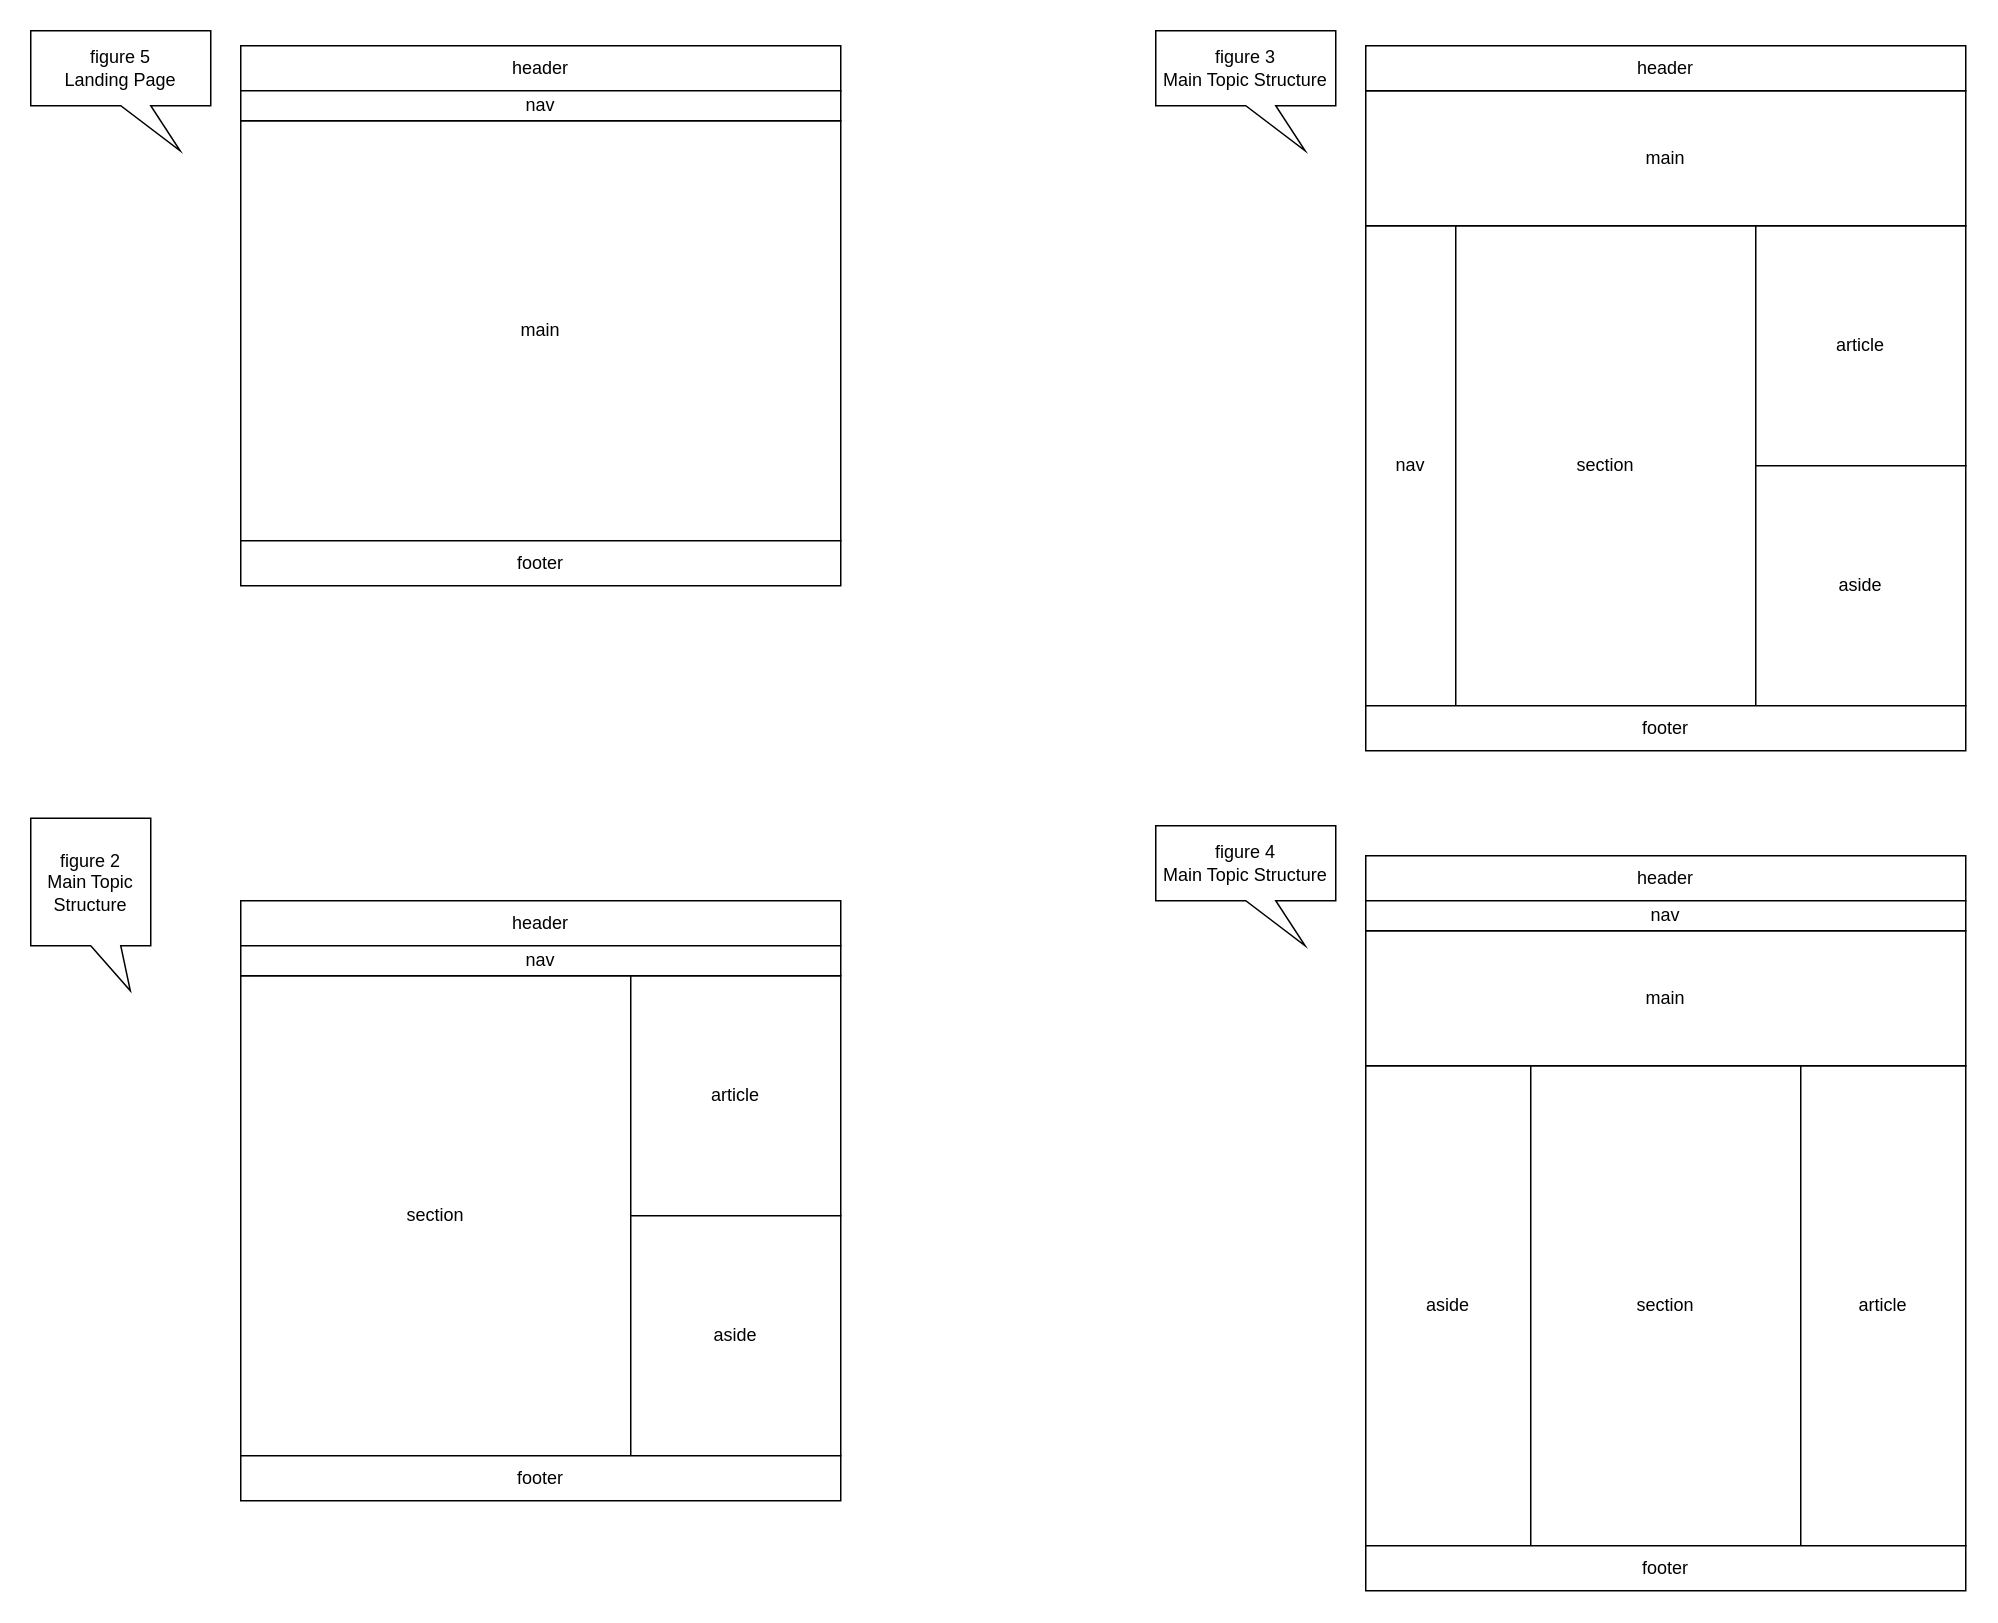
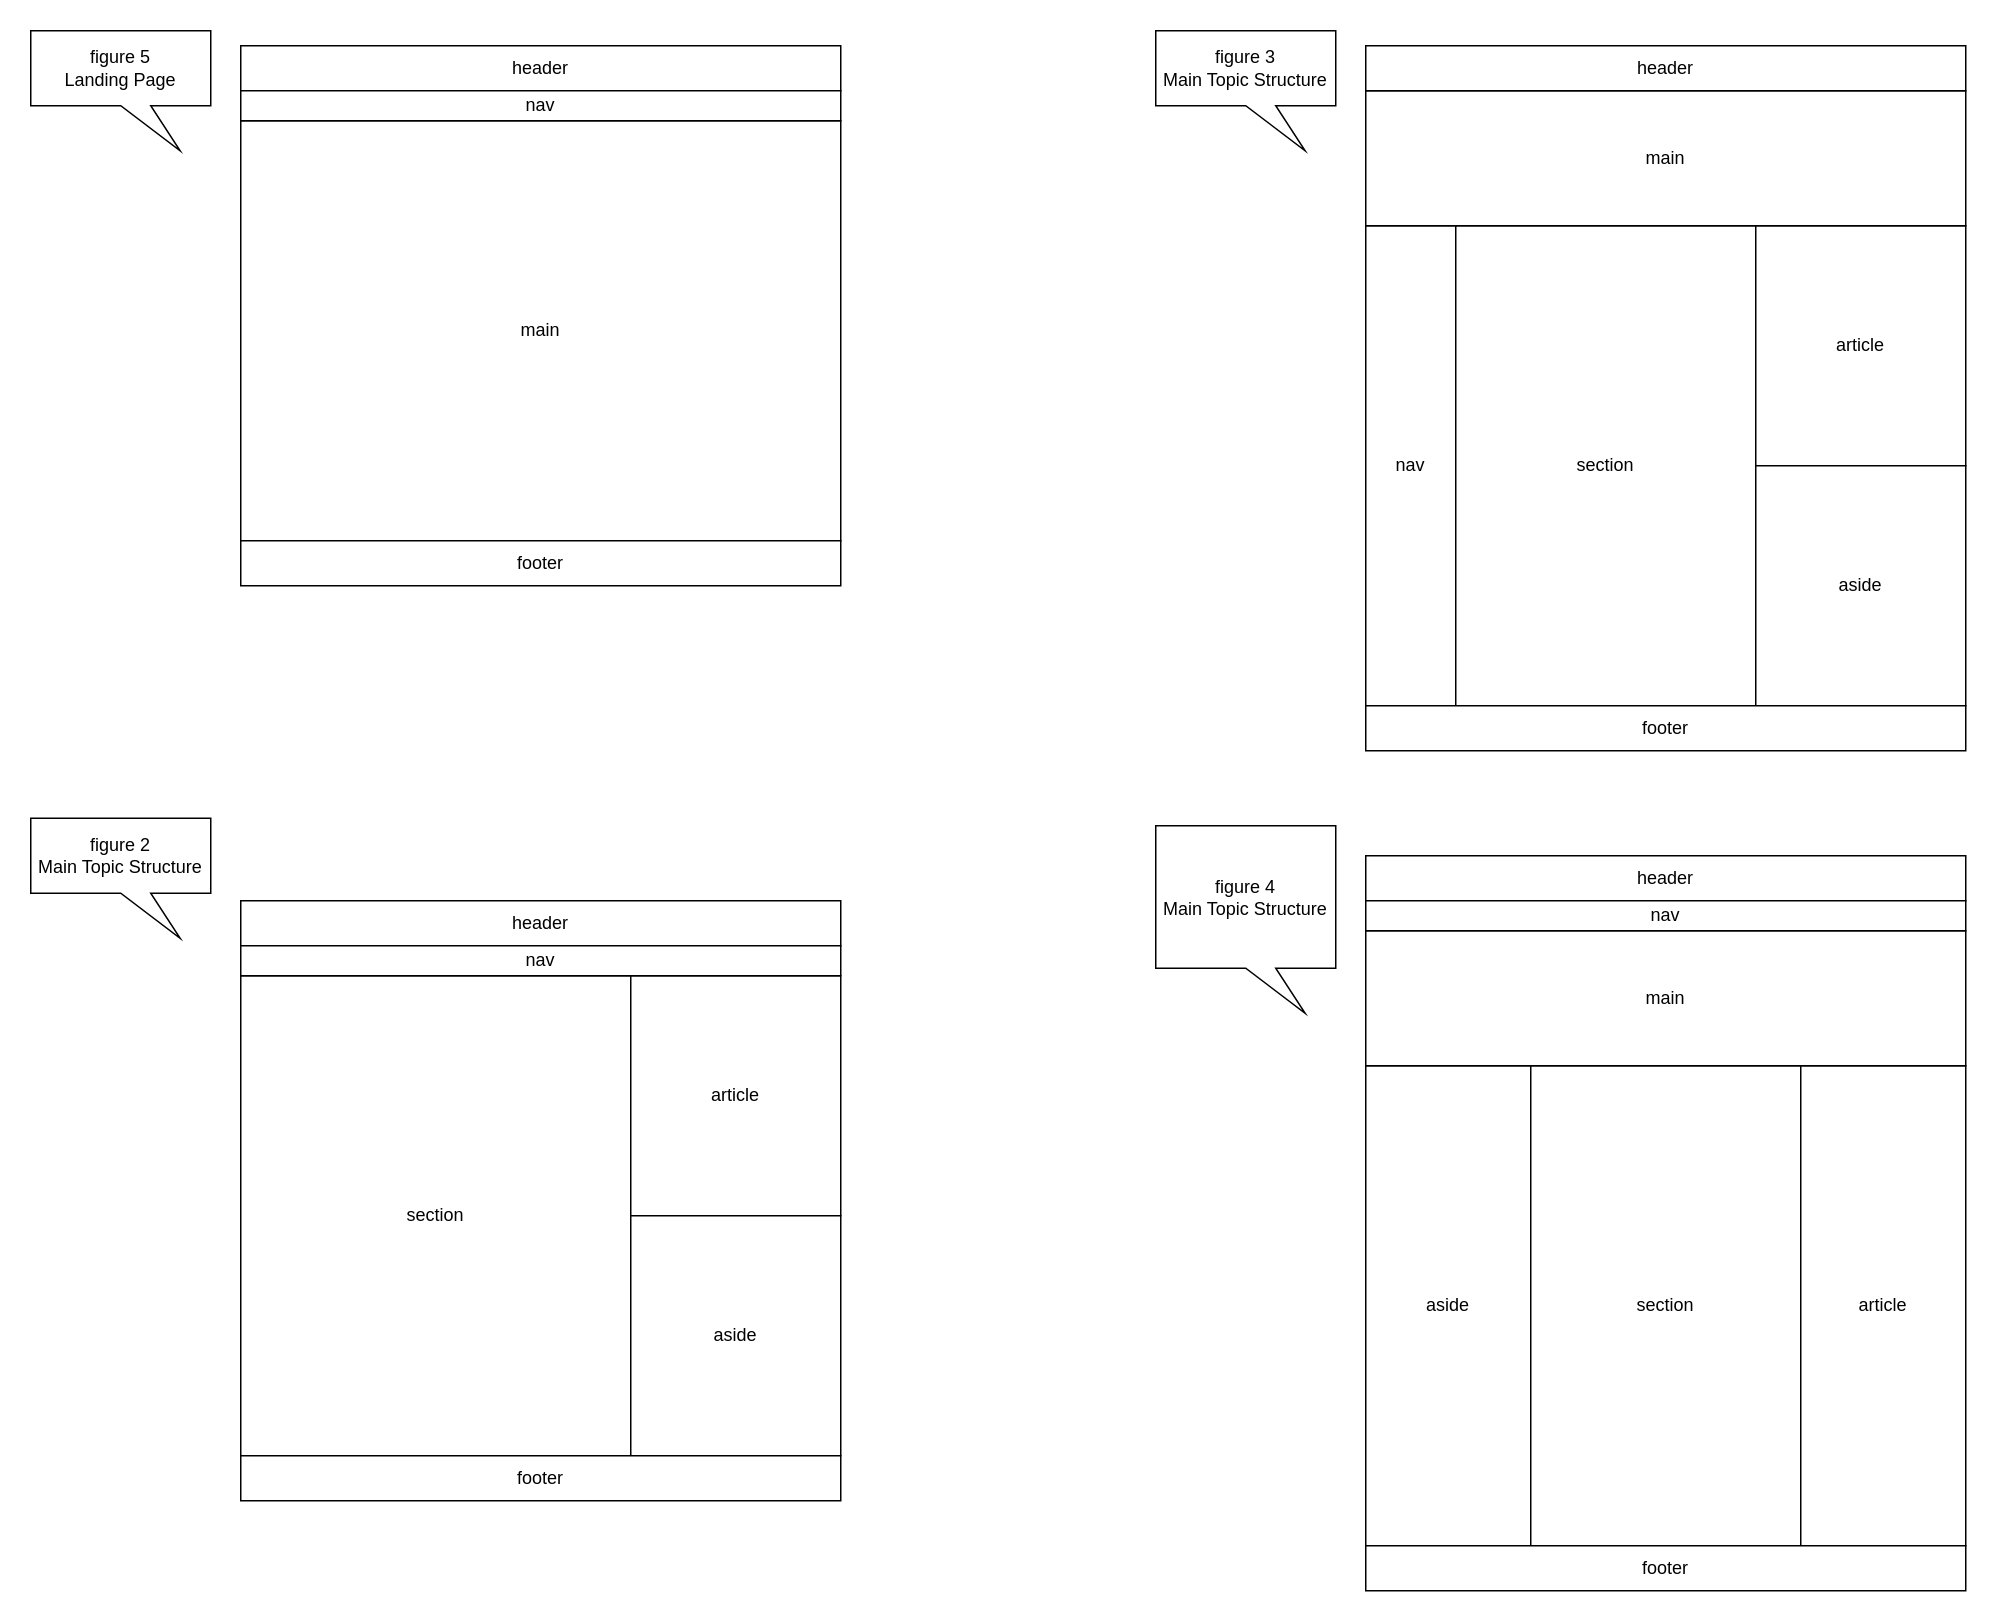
node "figure 4 Main Topic Structure": size 180x120 -> 180x188
node "figure 2 Main Topic Structure": size 120x173 -> 180x120
